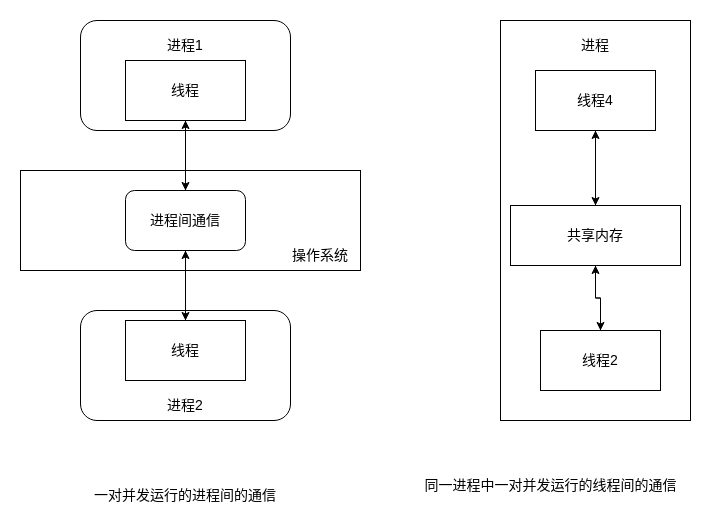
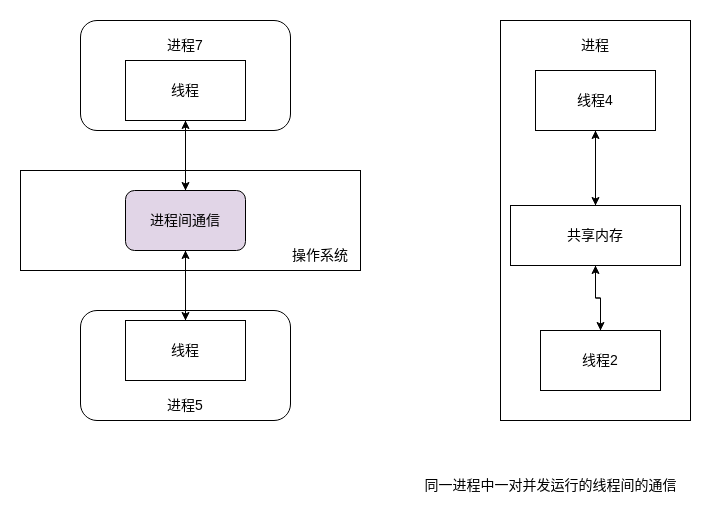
node "进程1": label "进程1" -> "进程7"
node "进程间通信": fillcolor #ffffff -> #e1d5e7
node "进程2": label "进程2" -> "进程5"
node "一对并发运行的进程间的通信": removed
